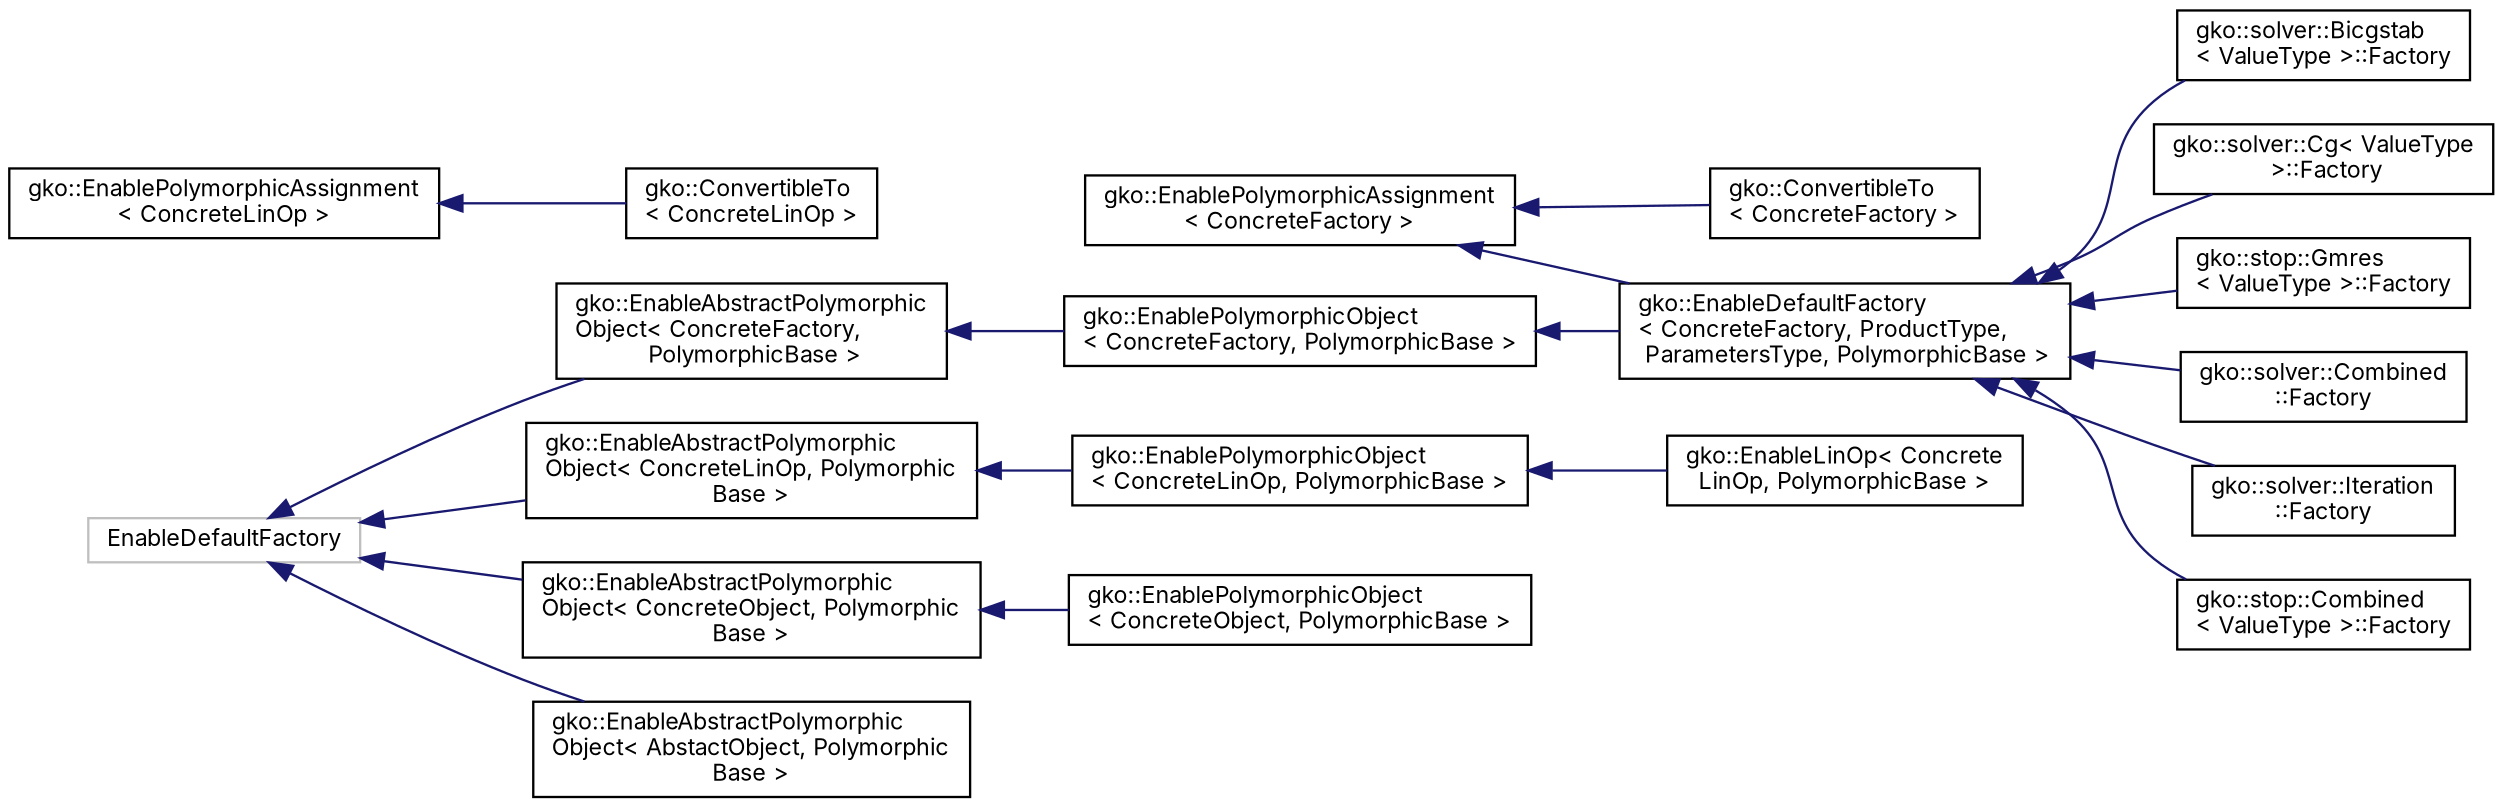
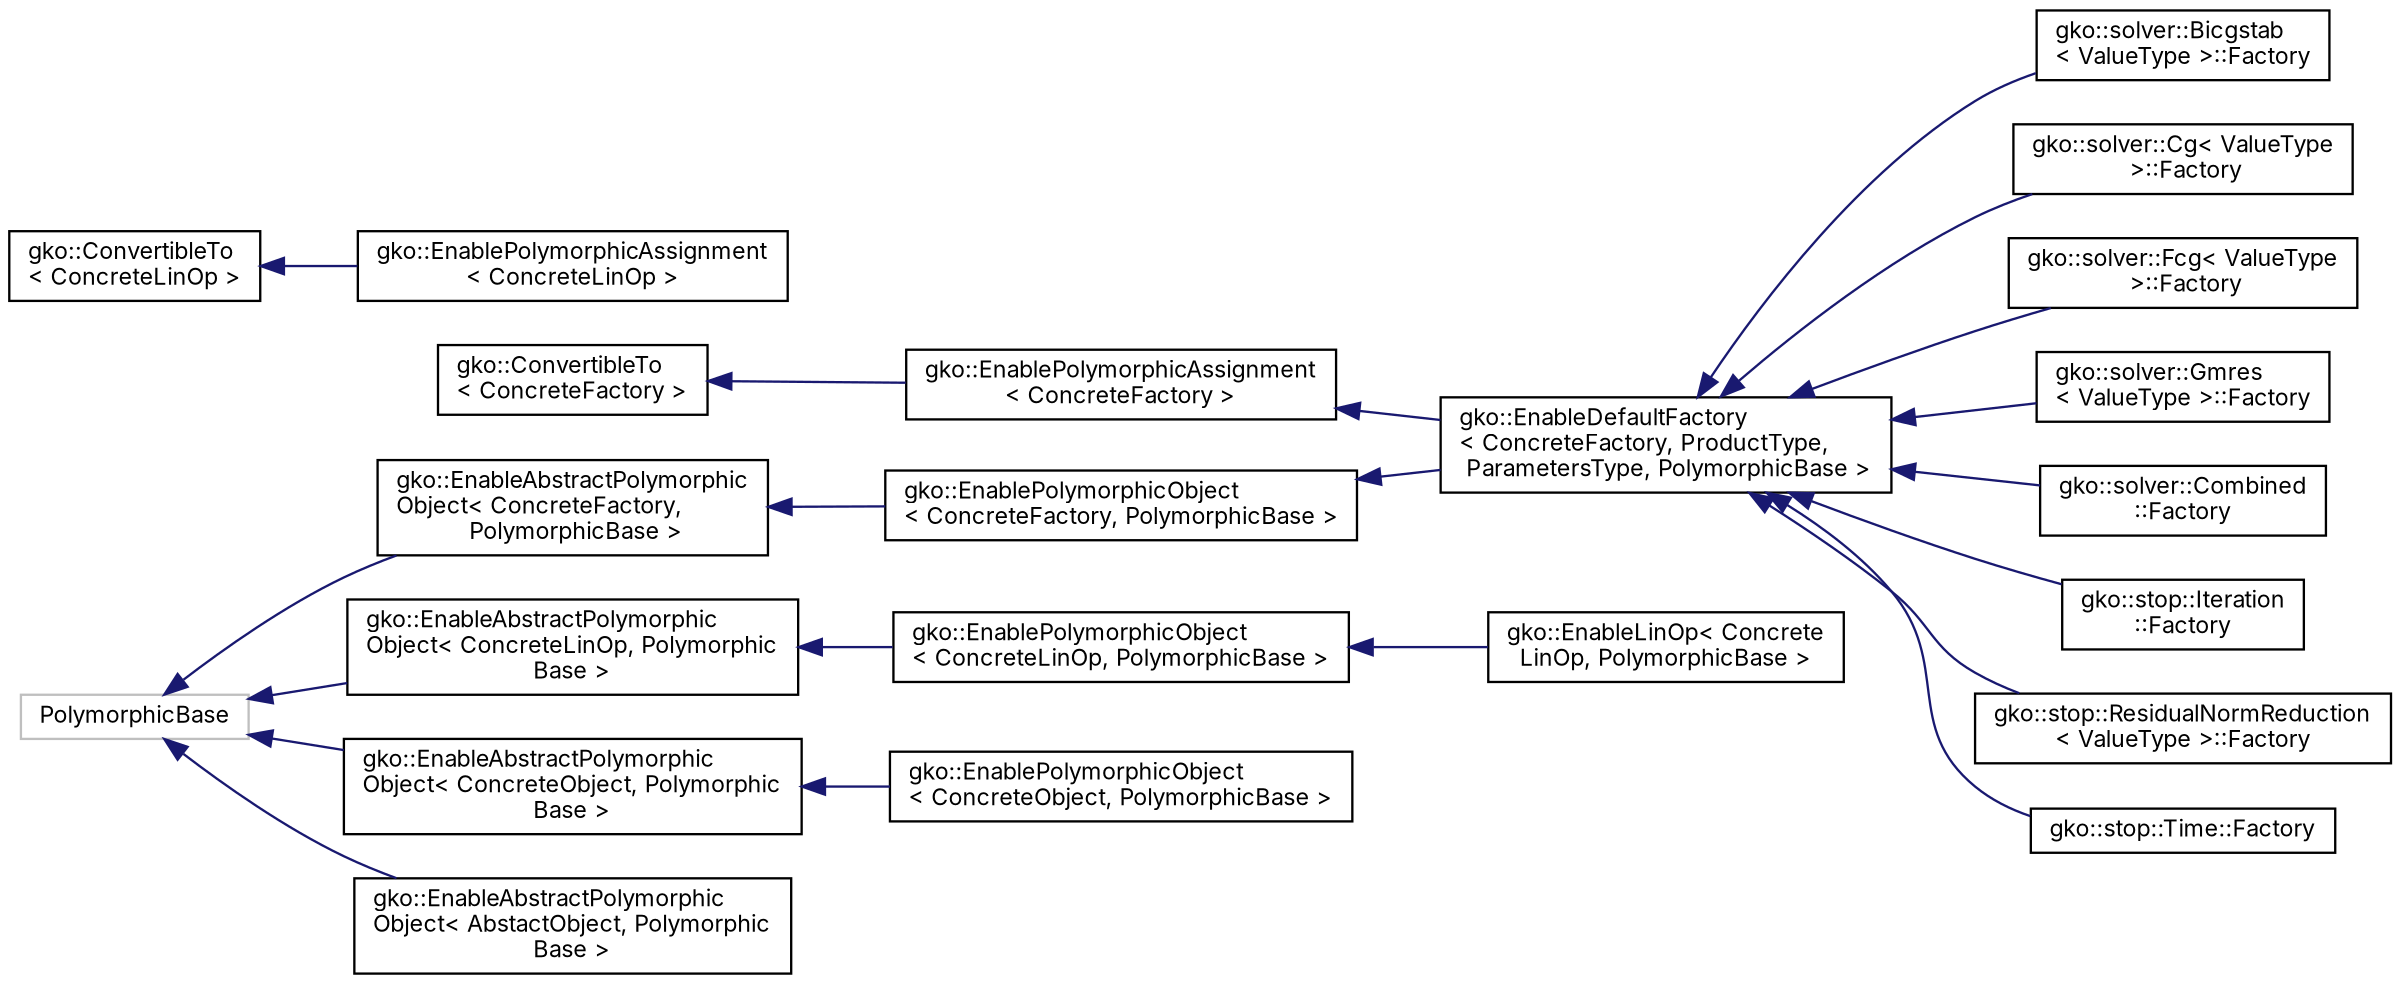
edge "gko::ConvertibleTo < ConcreteLinOp >" -> "gko::EnablePolymorphicAssignment < ConcreteLinOp >": reversed
edge "gko::ConvertibleTo < ConcreteFactory >" -> "gko::EnablePolymorphicAssignment < ConcreteFactory >": reversed
node "gko::solver::Fcg< ValueType >::Factory": added
node "gko::stop::Gmres < ValueType >::Factory": label "gko::stop::Gmres < ValueType >::Factory" -> "gko::solver::Gmres < ValueType >::Factory"
node "gko::solver::Iteration ::Factory": label "gko::solver::Iteration ::Factory" -> "gko::stop::Iteration ::Factory"
node "EnableDefaultFactory": label "EnableDefaultFactory" -> "PolymorphicBase"
node "gko::stop::Combined < ValueType >::Factory": label "gko::stop::Combined < ValueType >::Factory" -> "gko::stop::ResidualNormReduction < ValueType >::Factory"
node "gko::stop::Time::Factory": added
